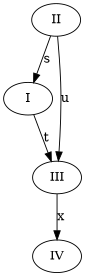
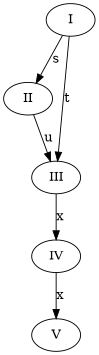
edge "II" -> "I": reversed
node "V": added
